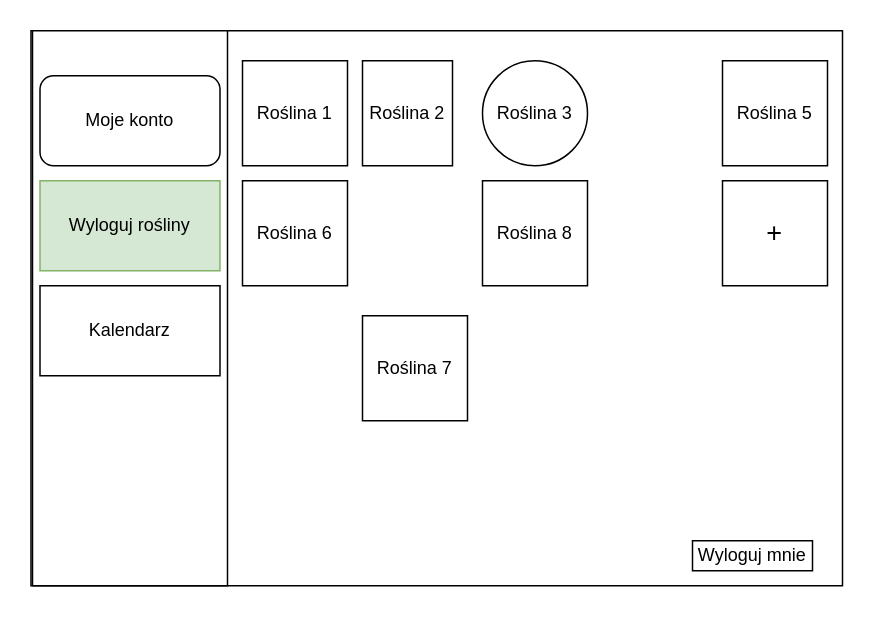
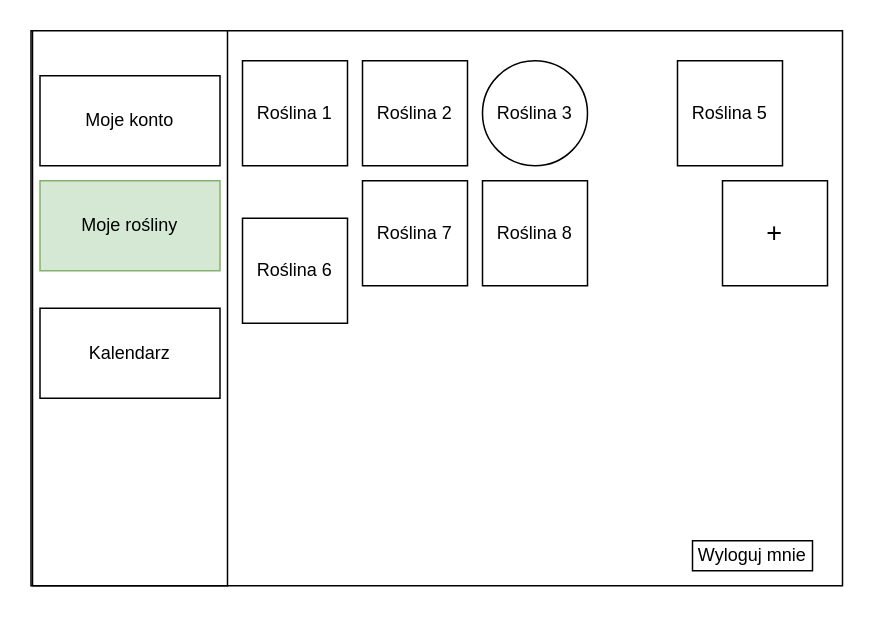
node "Roślina 2": size 90x105 -> 105x105
node "Roślina 5": moved (775, 113) -> (730, 113)
node "Moje konto": shape rounded rectangle -> rectangle
node "Wyloguj rośliny": label "Wyloguj rośliny" -> "Moje rośliny"
node "Roślina 6": moved (295, 233) -> (295, 271)
node "Kalendarz": moved (130, 331) -> (130, 353)
node "Roślina 7": moved (415, 368) -> (415, 233)
